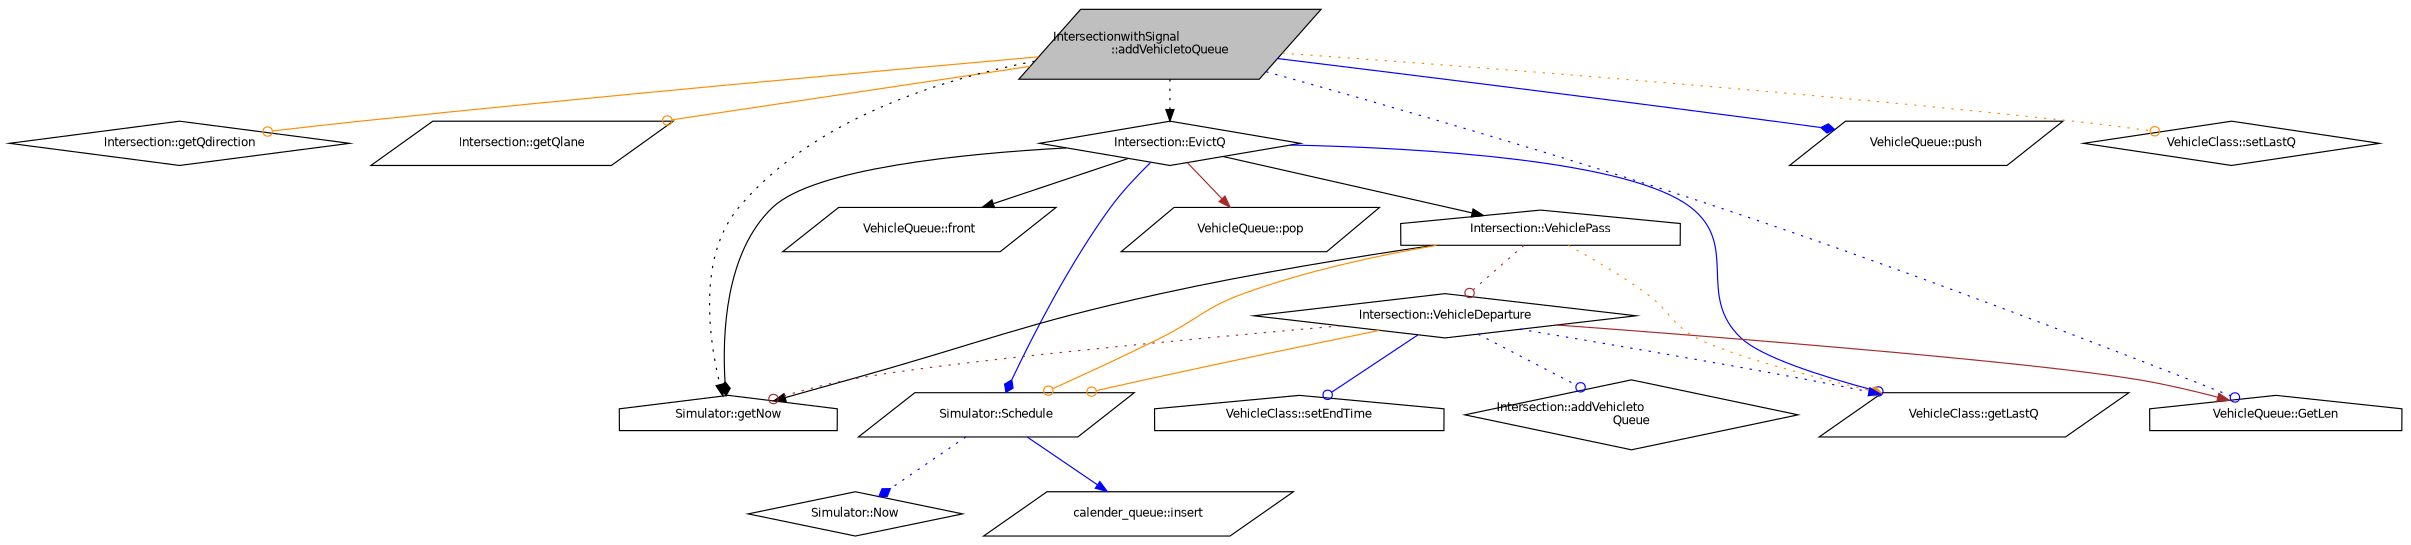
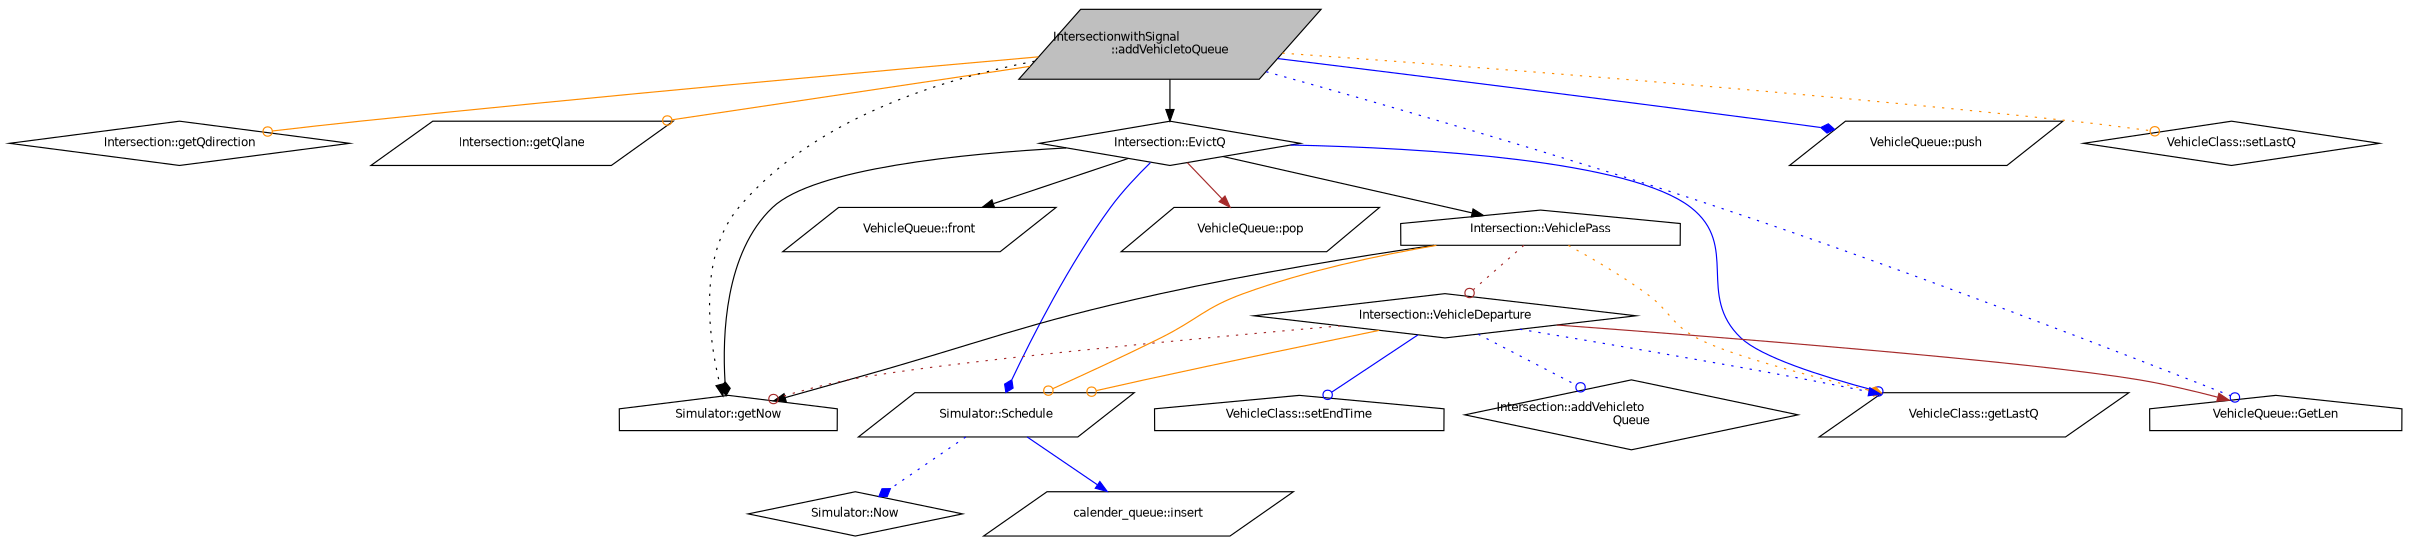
edge "IntersectionwithSignal ::addVehicletoQueue" -> "Intersection::EvictQ": style dotted -> solid
